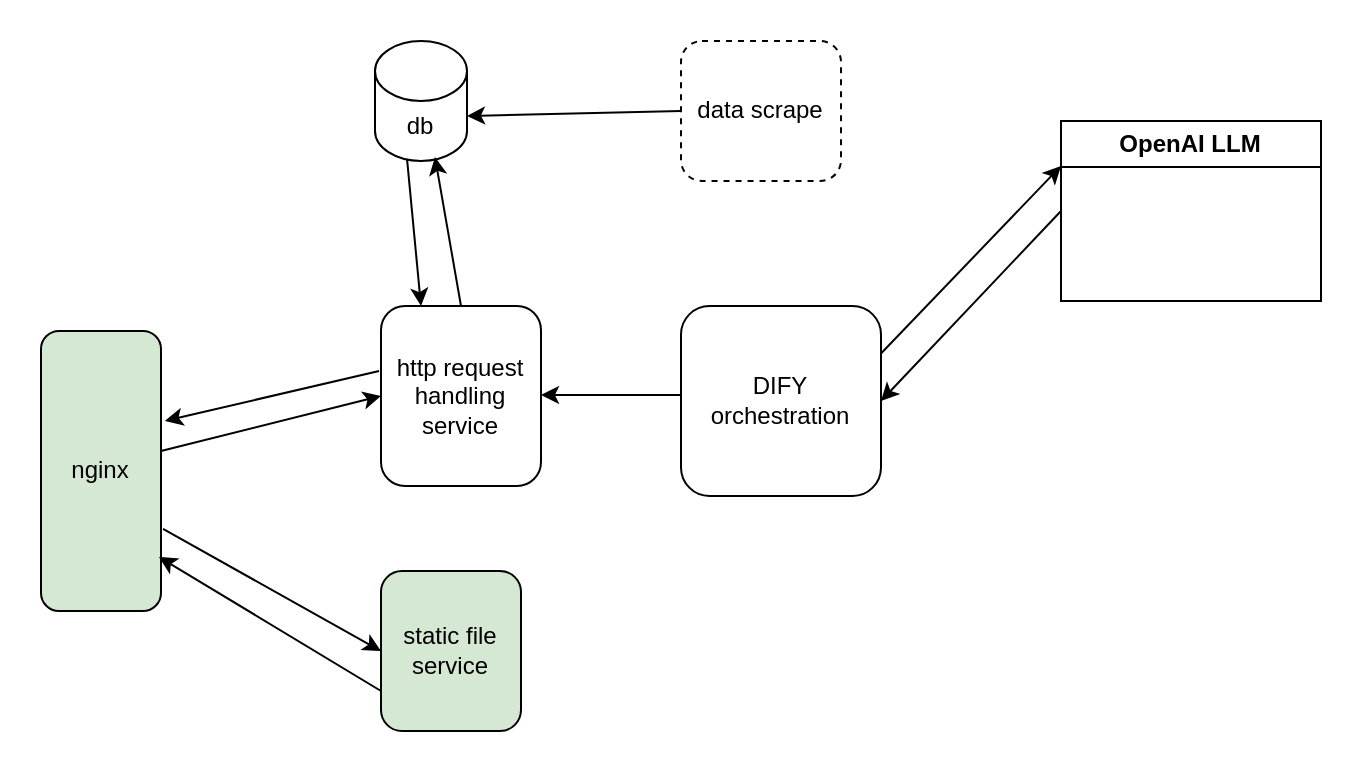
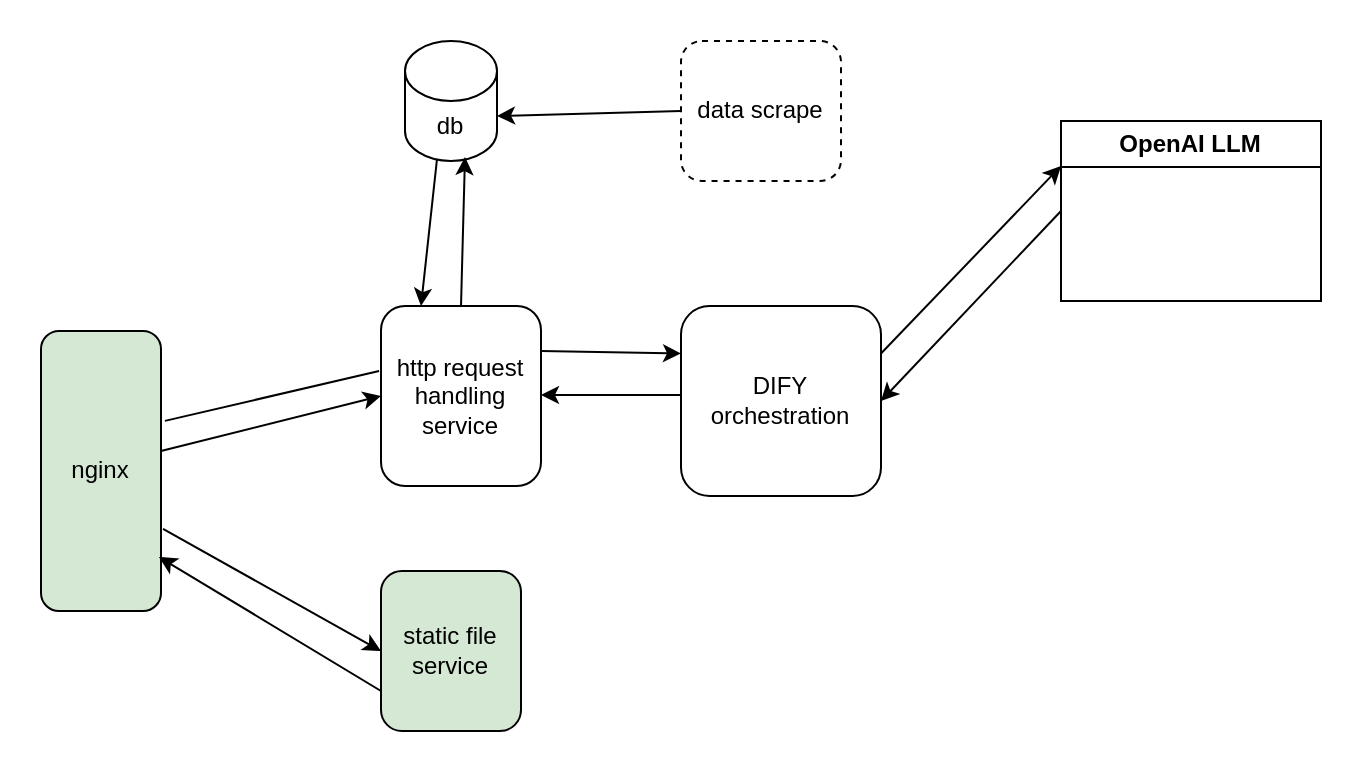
node "db": moved (421, 101) -> (451, 101)
edge "http request handling service" -> "DIFY orchestration": added
edge "http request handling service" -> "nginx": arrowhead classic -> none
